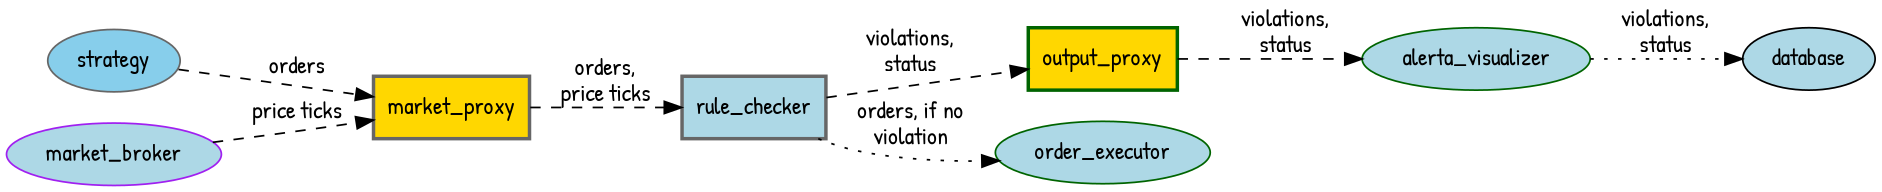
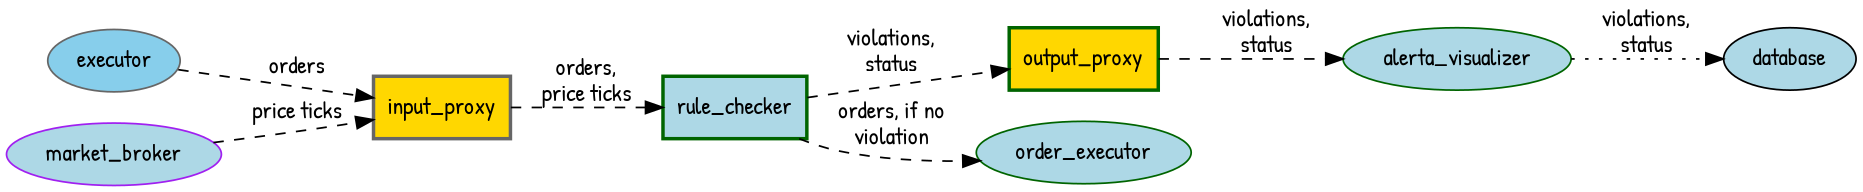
node "strategy": label "strategy" -> "executor"
node "market_proxy": label "market_proxy" -> "input_proxy"
node "rule_checker": color gray40 -> darkgreen
edge "rule_checker" -> "order_executor": style dotted -> dashed
